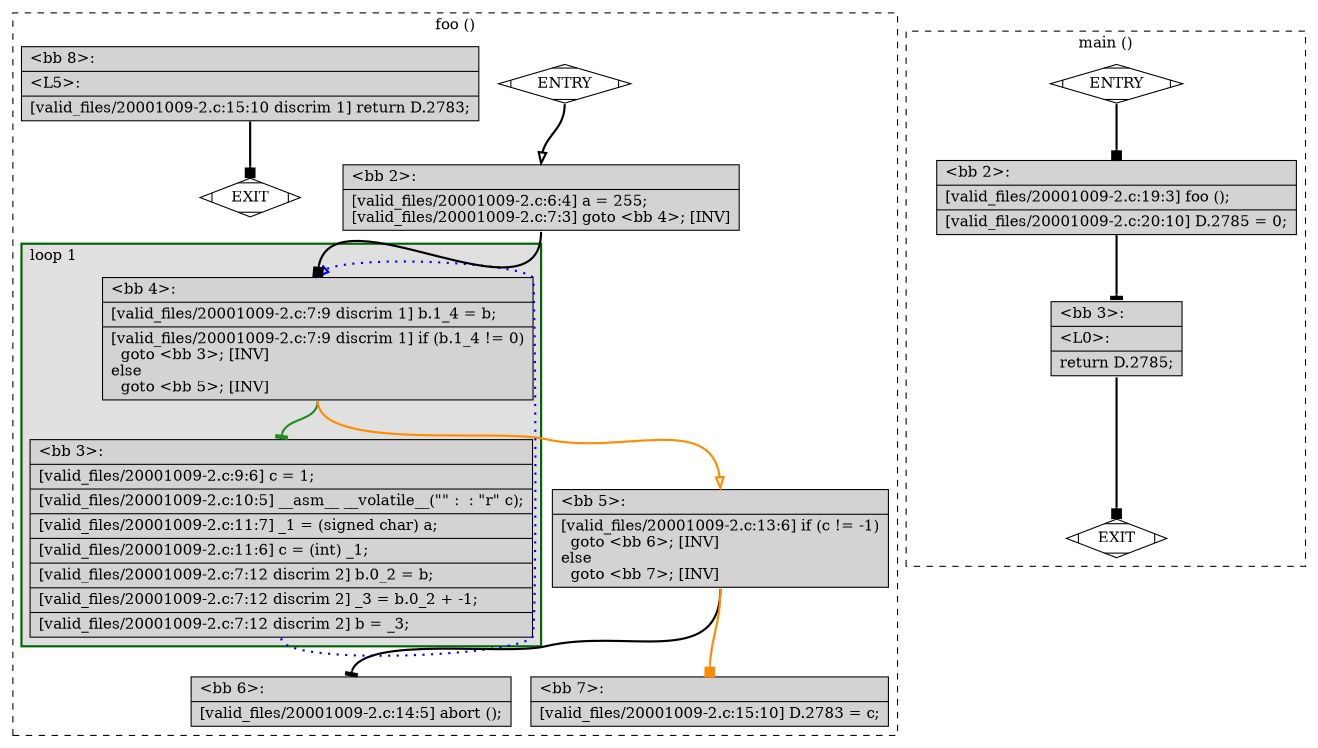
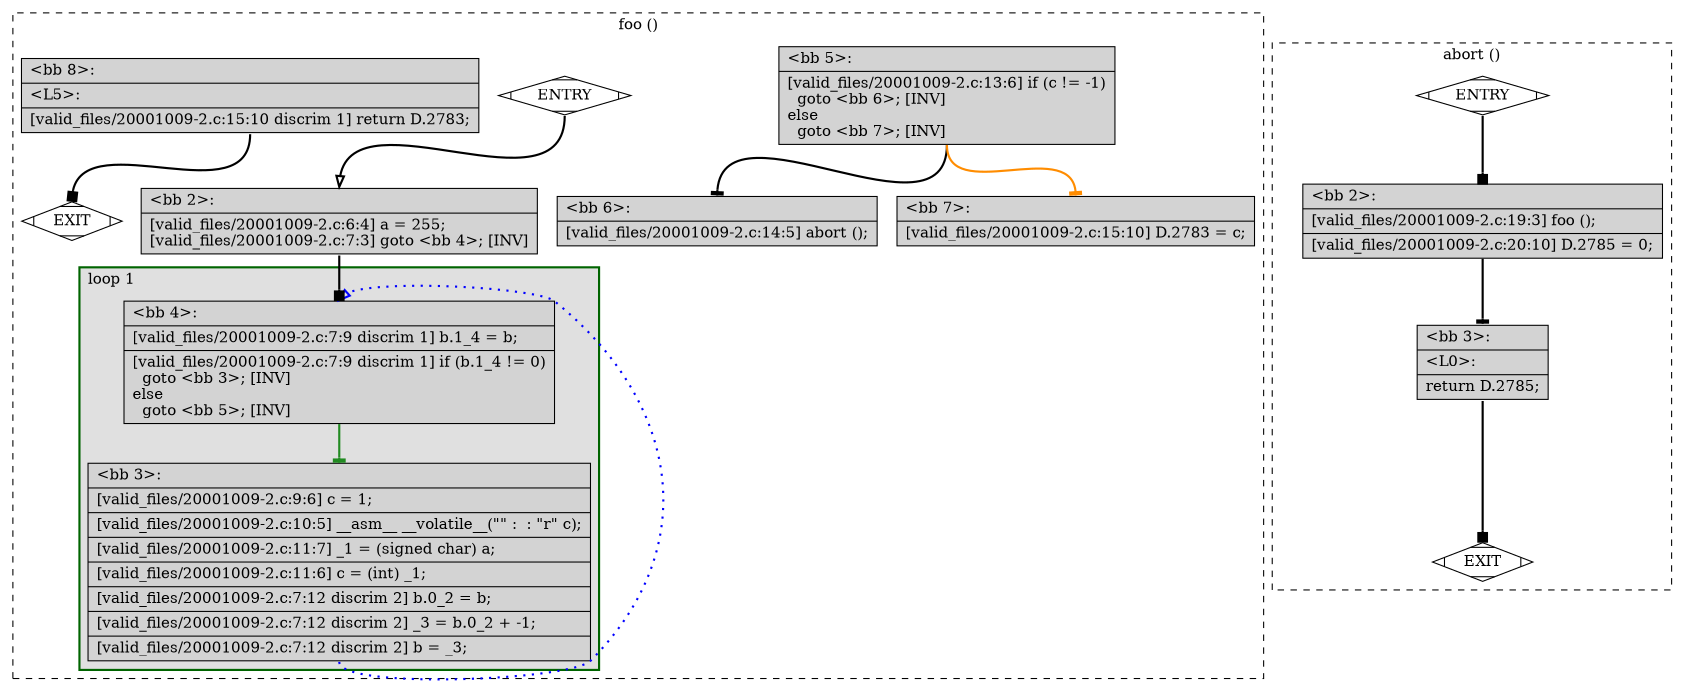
cluster "main ()": label "main ()" -> "abort ()"
edge "<bb 4>:" -> "<bb 5>:": removed
edge "<bb 5>:" -> "<bb 7>:": arrowhead box -> tee
